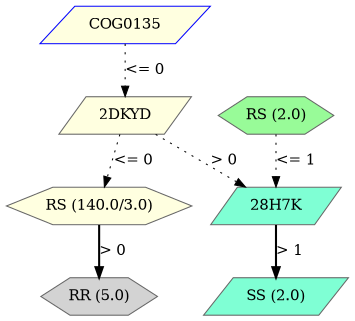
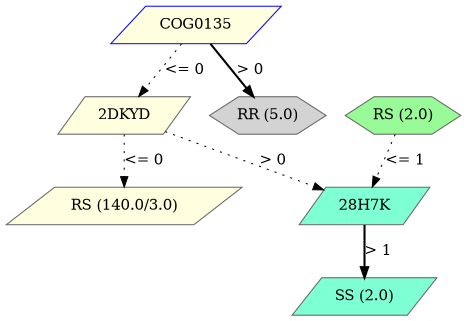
node "RS (140.0/3.0)": shape hexagon -> parallelogram
edge "RS (140.0/3.0)" -> "RR (5.0)": now "COG0135" -> "RR (5.0)"
